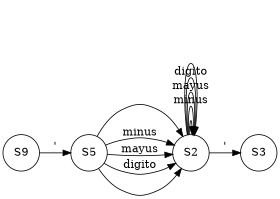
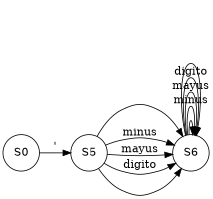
node "S9": label "S9" -> "S0"
node "S2": label "S2" -> "S6"
node "S3": removed
